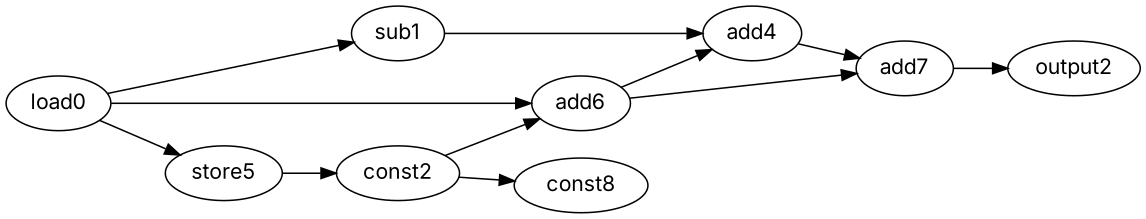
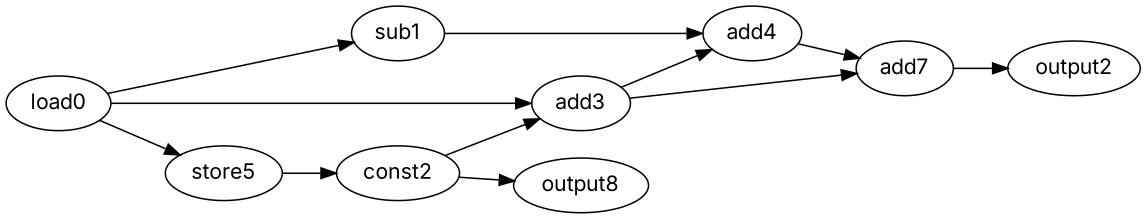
node "add6": label "add6" -> "add3"
node "const8": label "const8" -> "output8"
